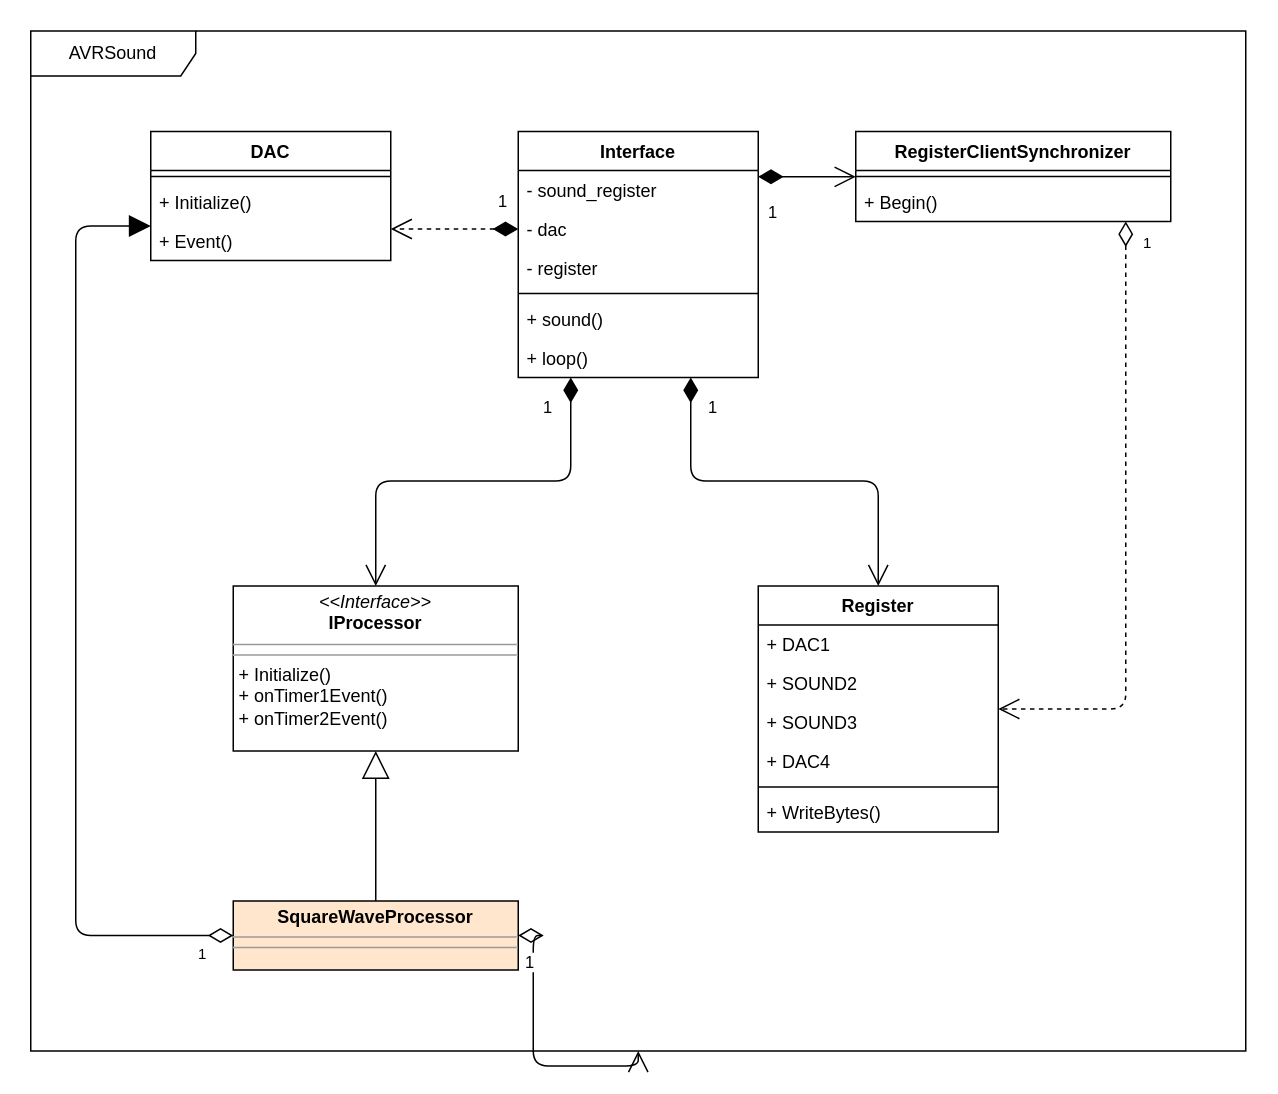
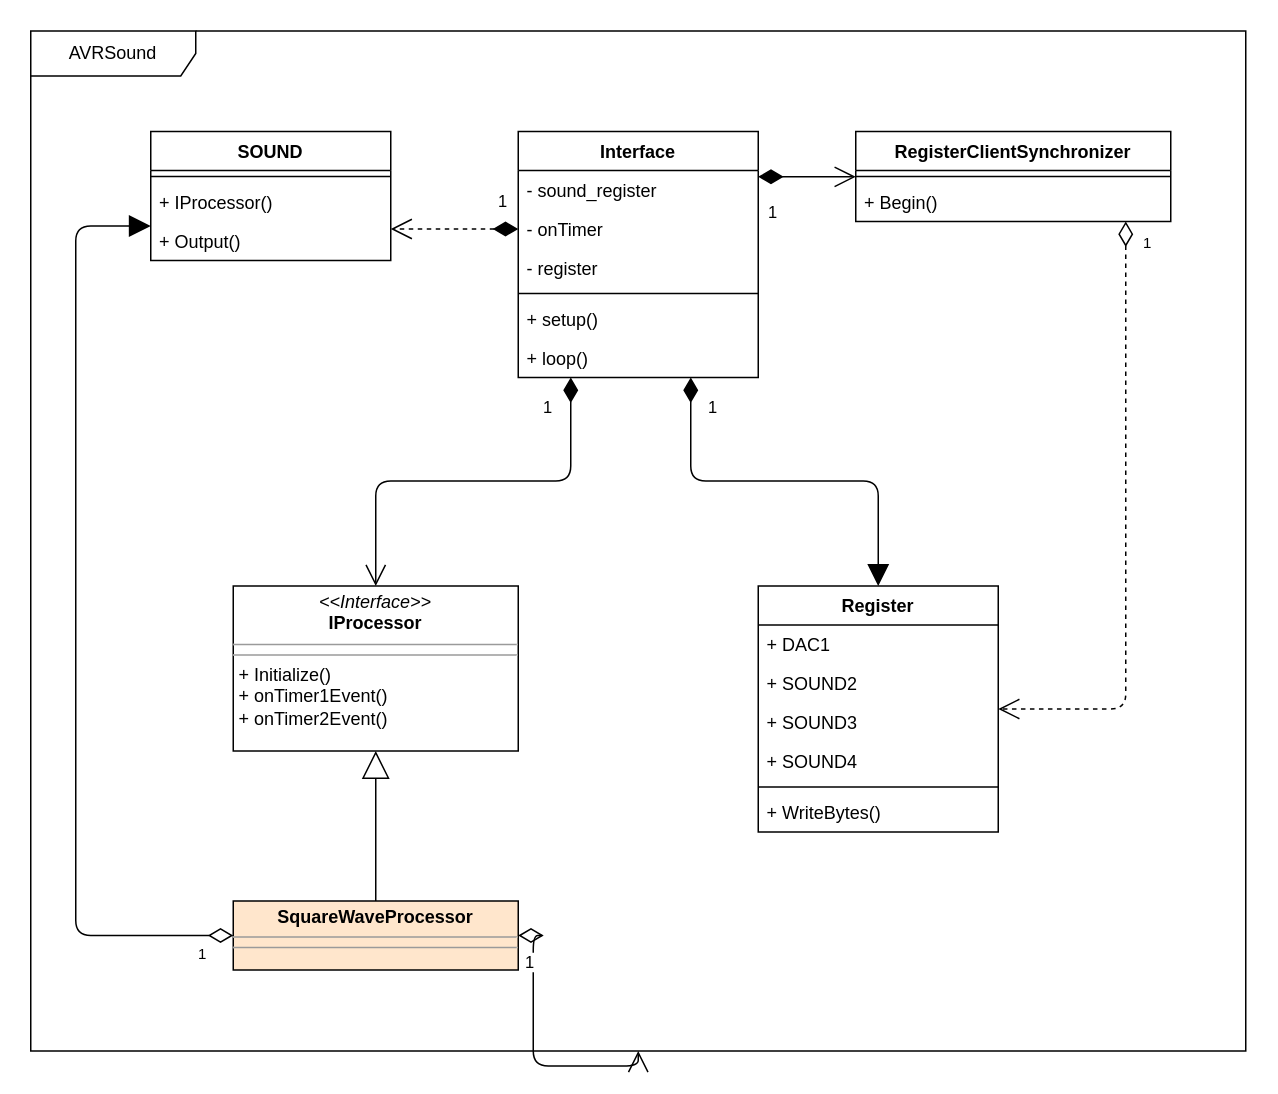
node "DAC": label "DAC" -> "SOUND"
node "+ Initialize()": label "+ Initialize()" -> "+ IProcessor()"
node "- dac": label "- dac" -> "- onTimer"
node "+ Event()": label "+ Event()" -> "+ Output()"
node "+ sound()": label "+ sound()" -> "+ setup()"
edge "Interface" -- "Register": arrowhead open -> block
node "+ DAC4": label "+ DAC4" -> "+ SOUND4"
